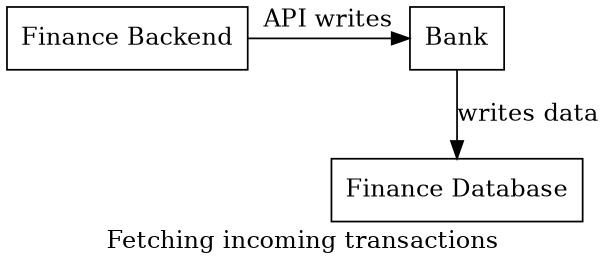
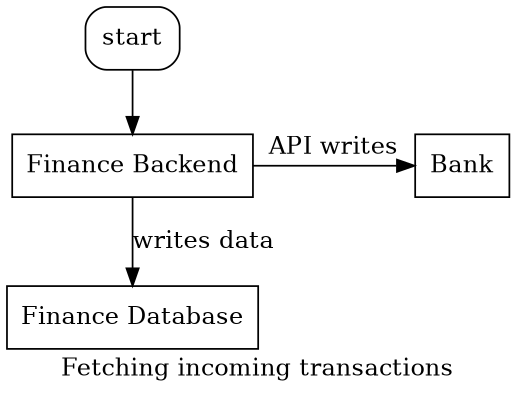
node "start": added
edge "Bank" -> "Finance Database": now "Finance Backend" -> "Finance Database"
